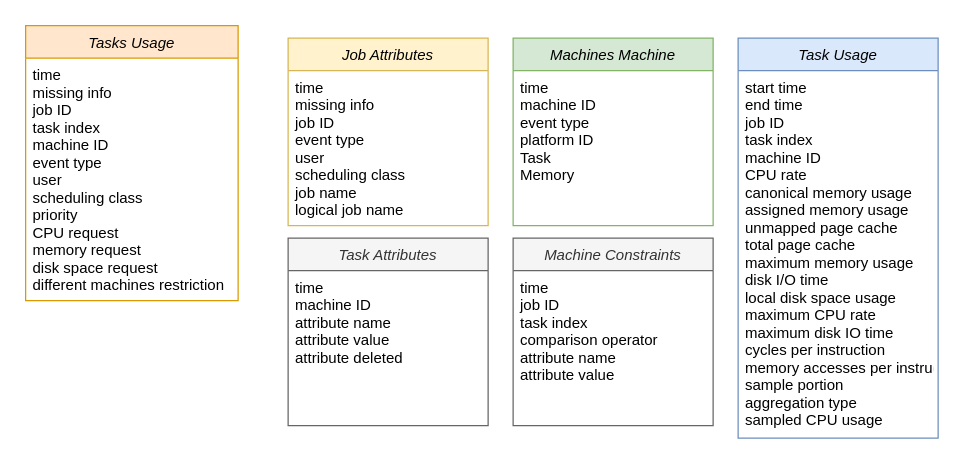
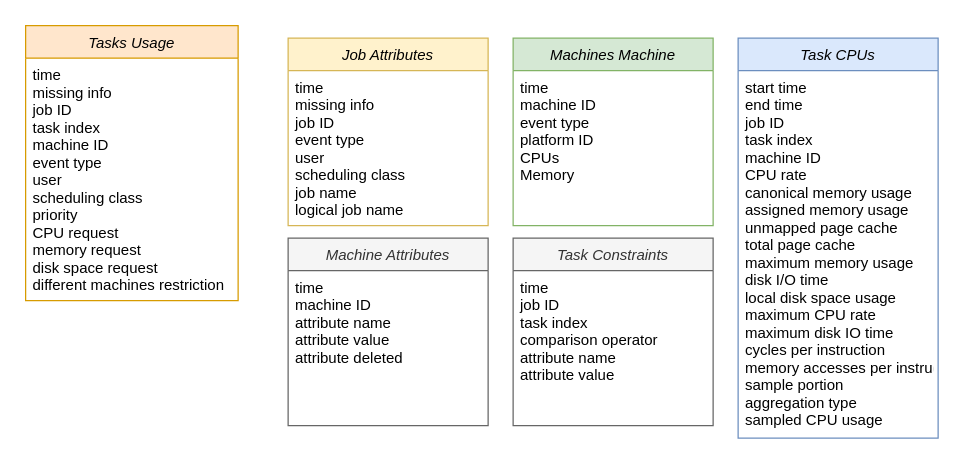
node "Task Usage": label "Task Usage" -> "Task CPUs"
node "time machine ID event type platform ID Task Memory": label "time machine ID event type platform ID Task Memory" -> "time machine ID event type platform ID CPUs Memory"
node "Task Attributes": label "Task Attributes" -> "Machine Attributes"
node "Machine Constraints": label "Machine Constraints" -> "Task Constraints"
